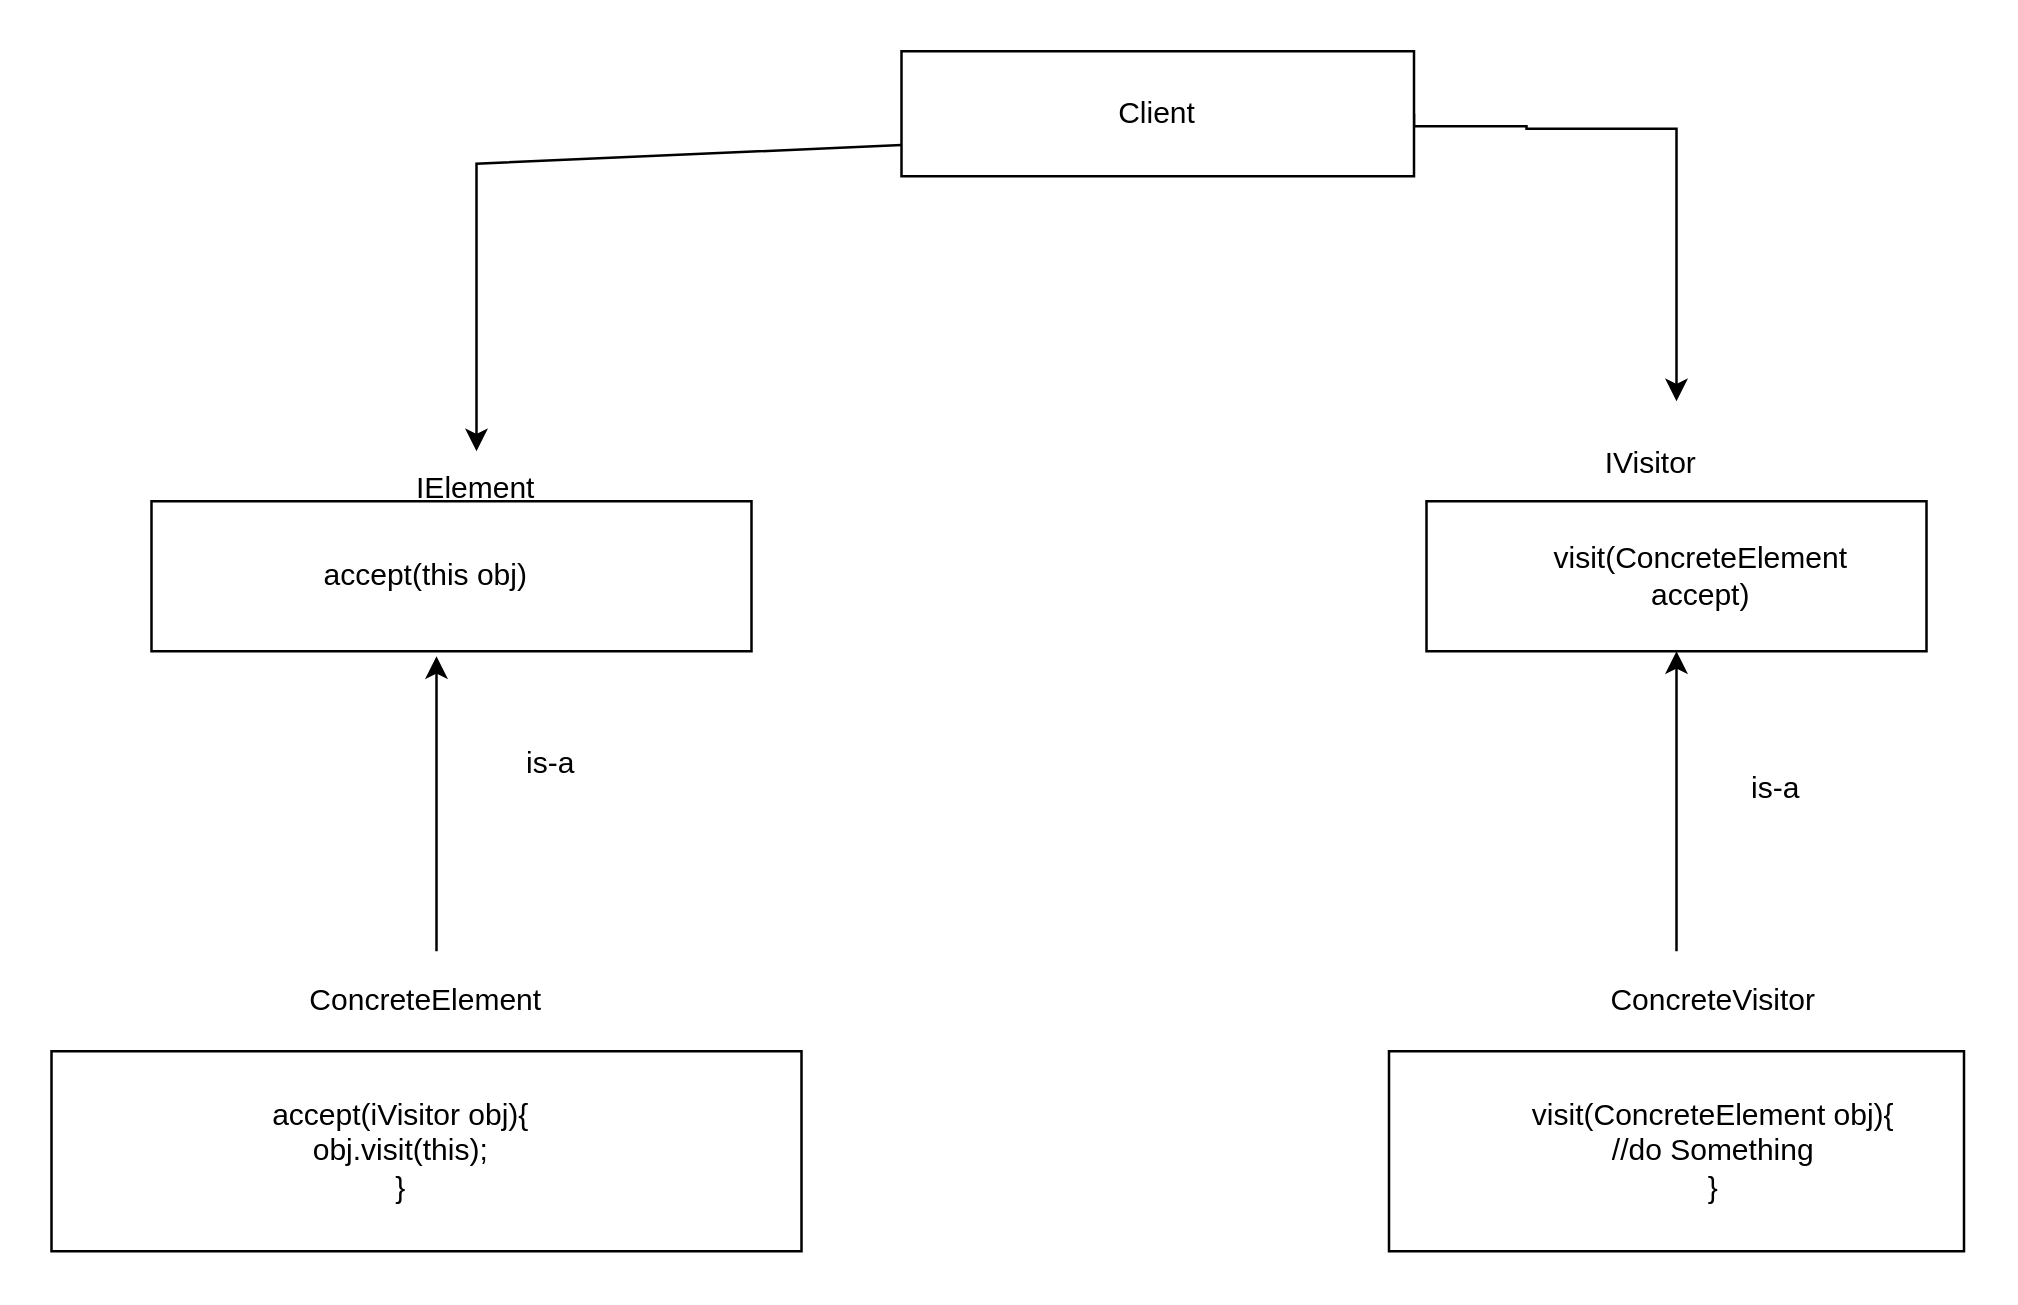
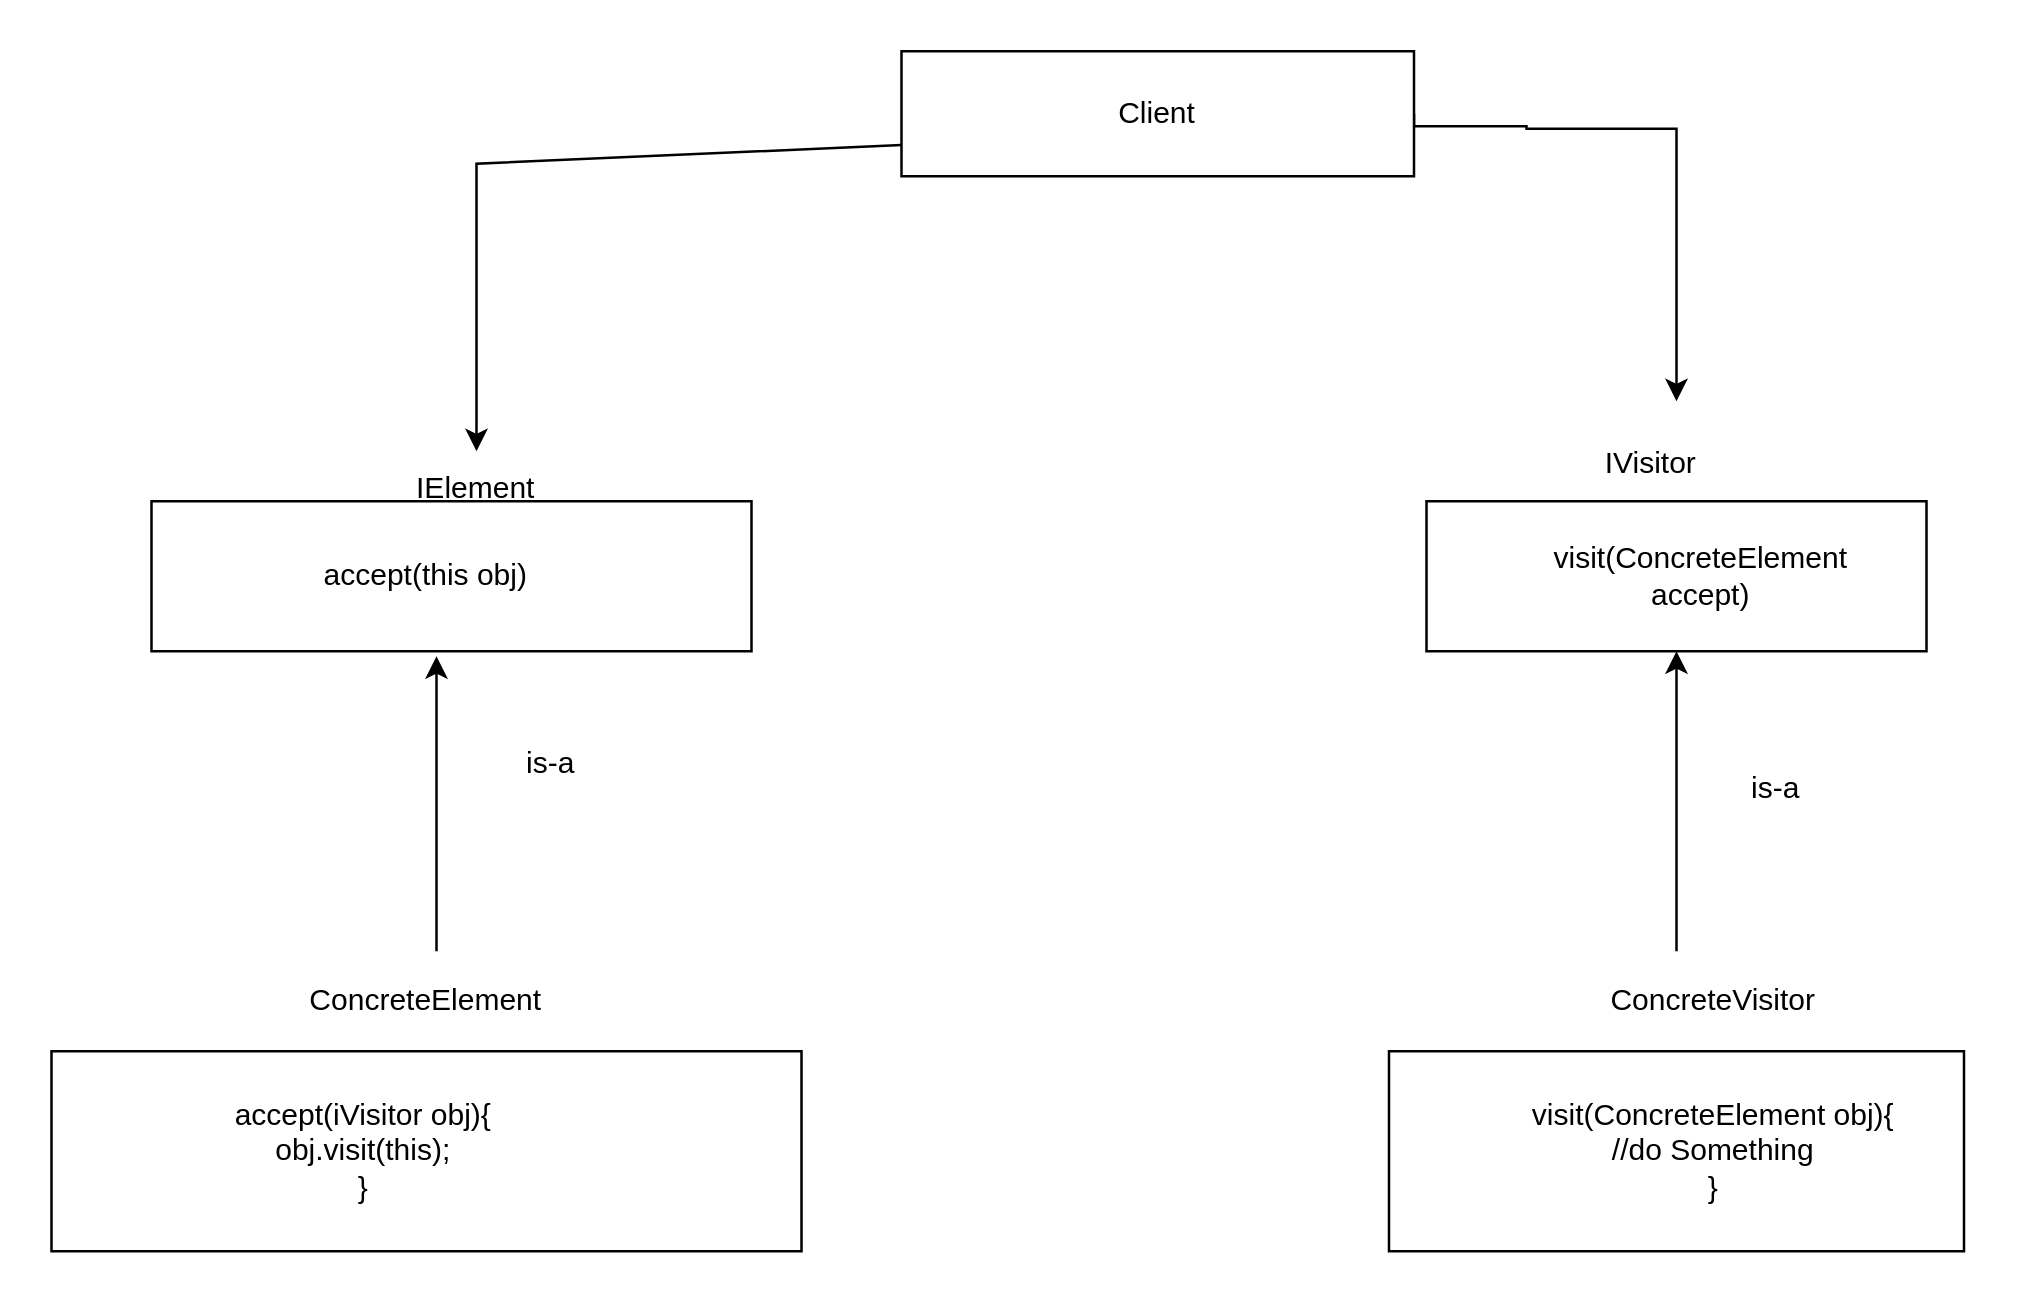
node "accept(iVisitor obj){ obj.visit(this); }": moved (401, 1151) -> (364, 1151)
